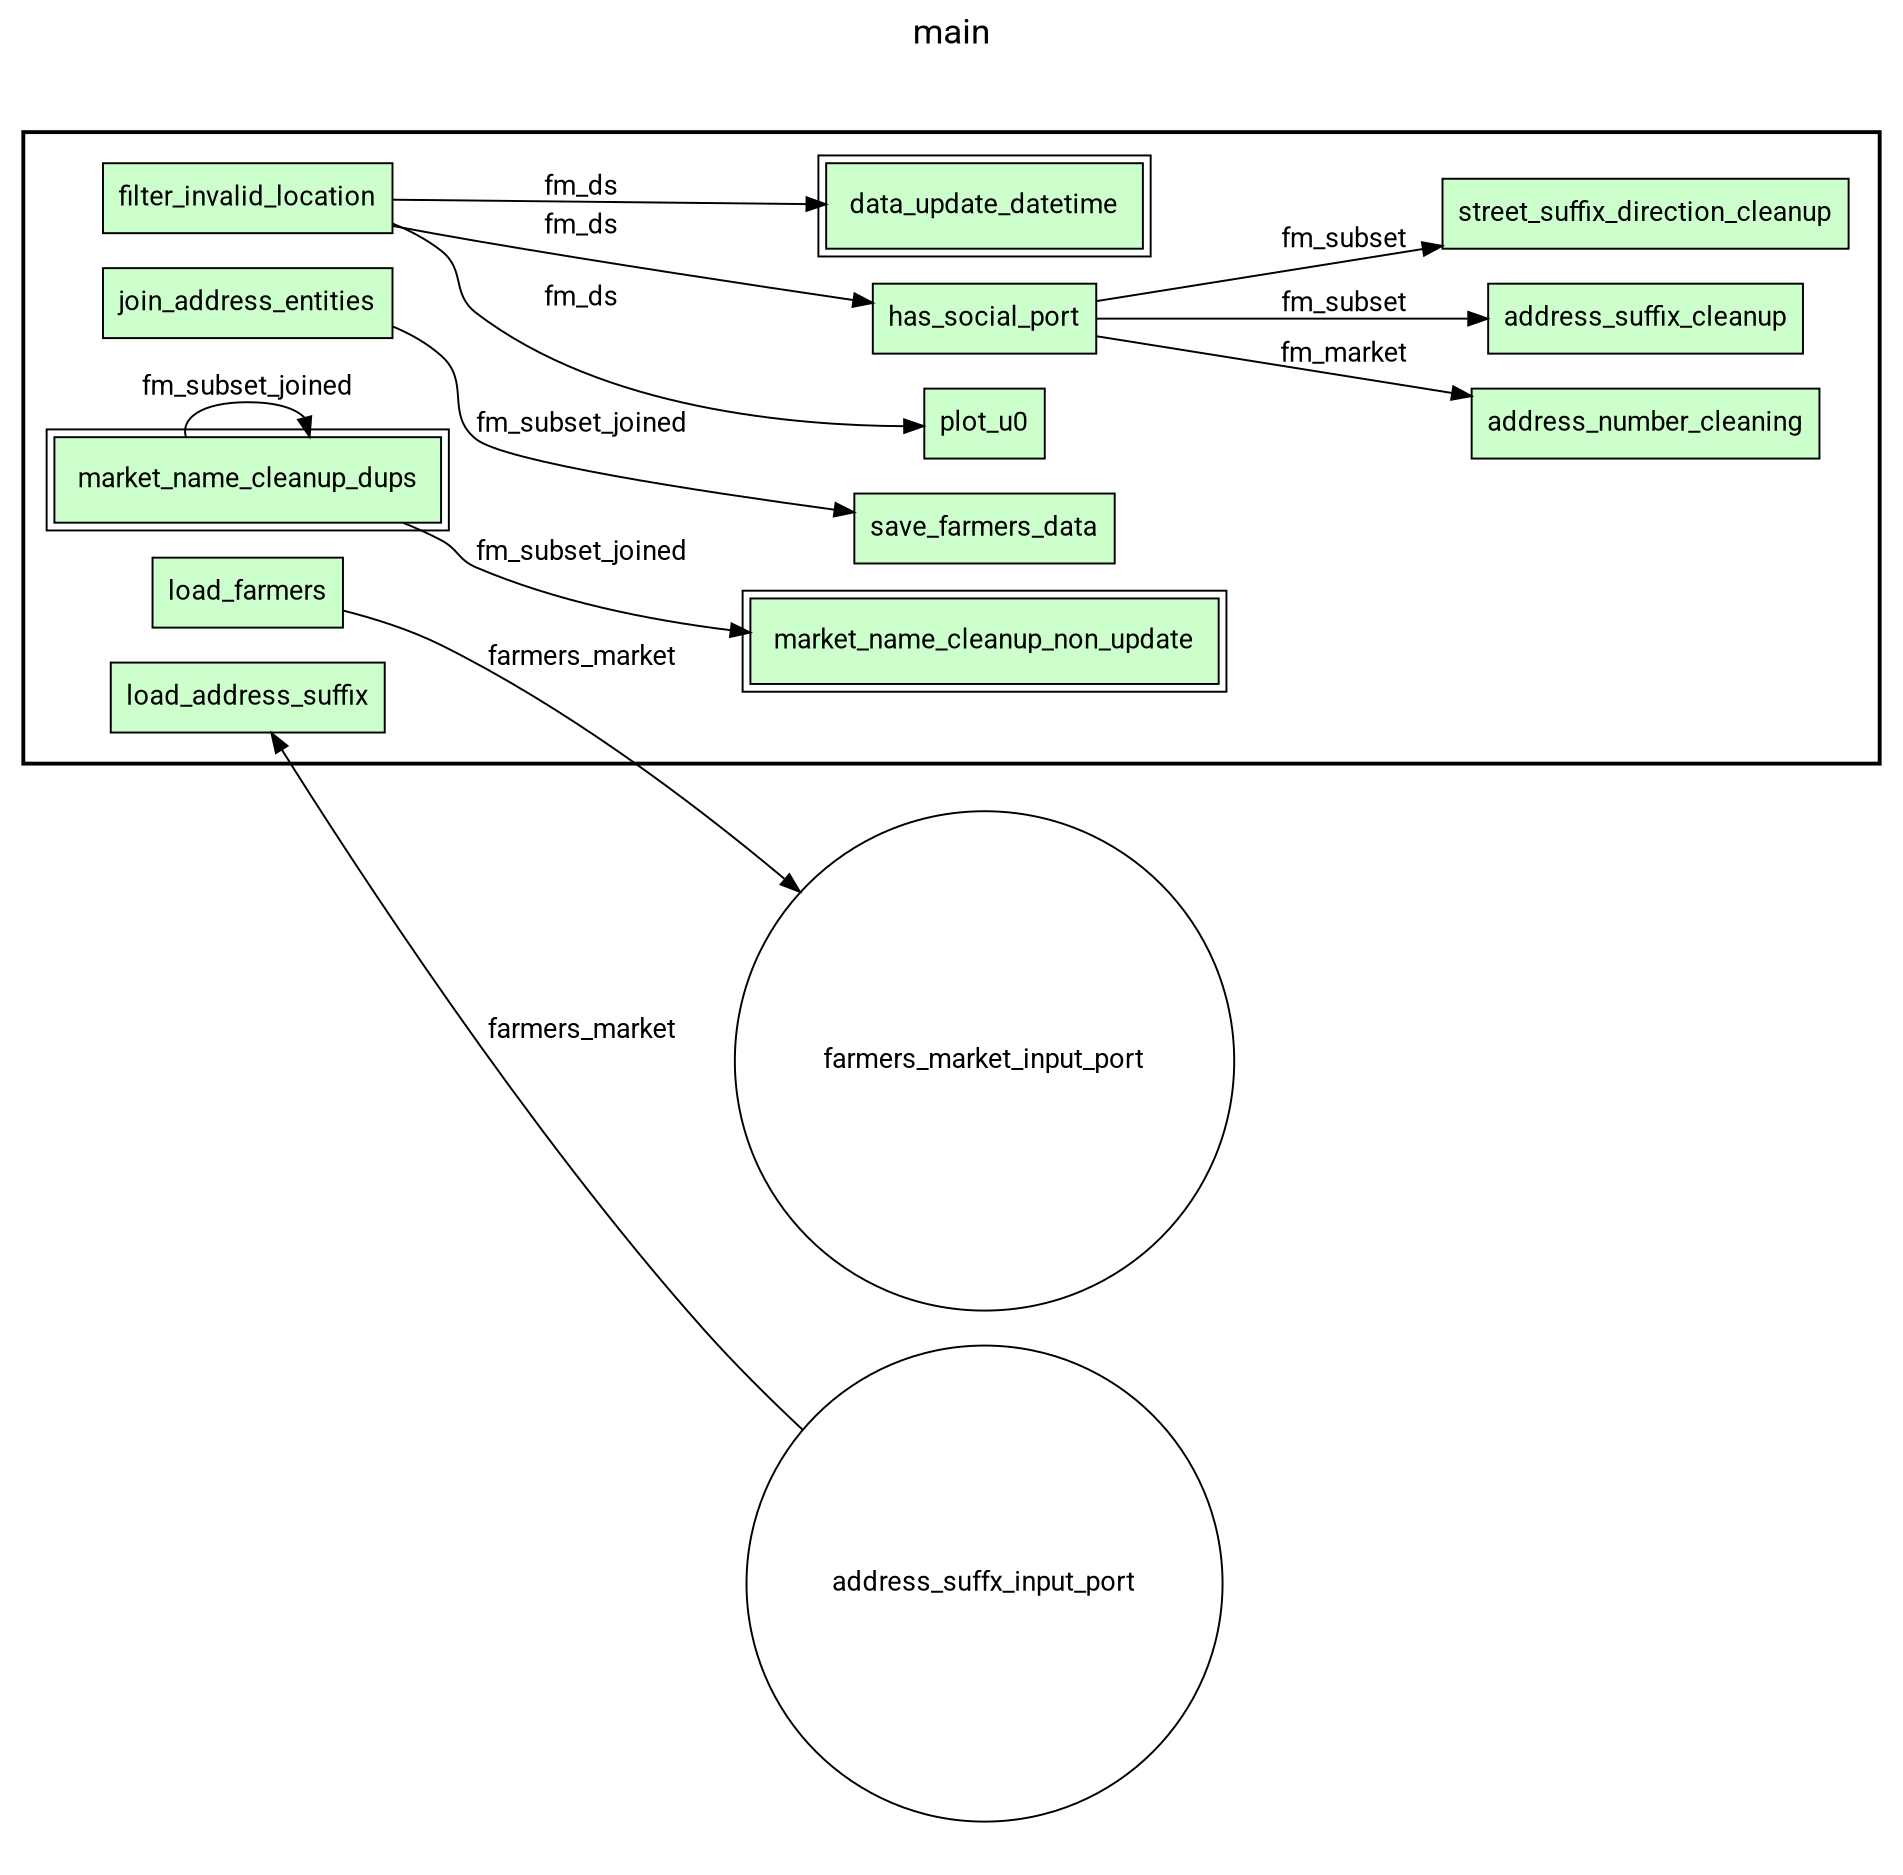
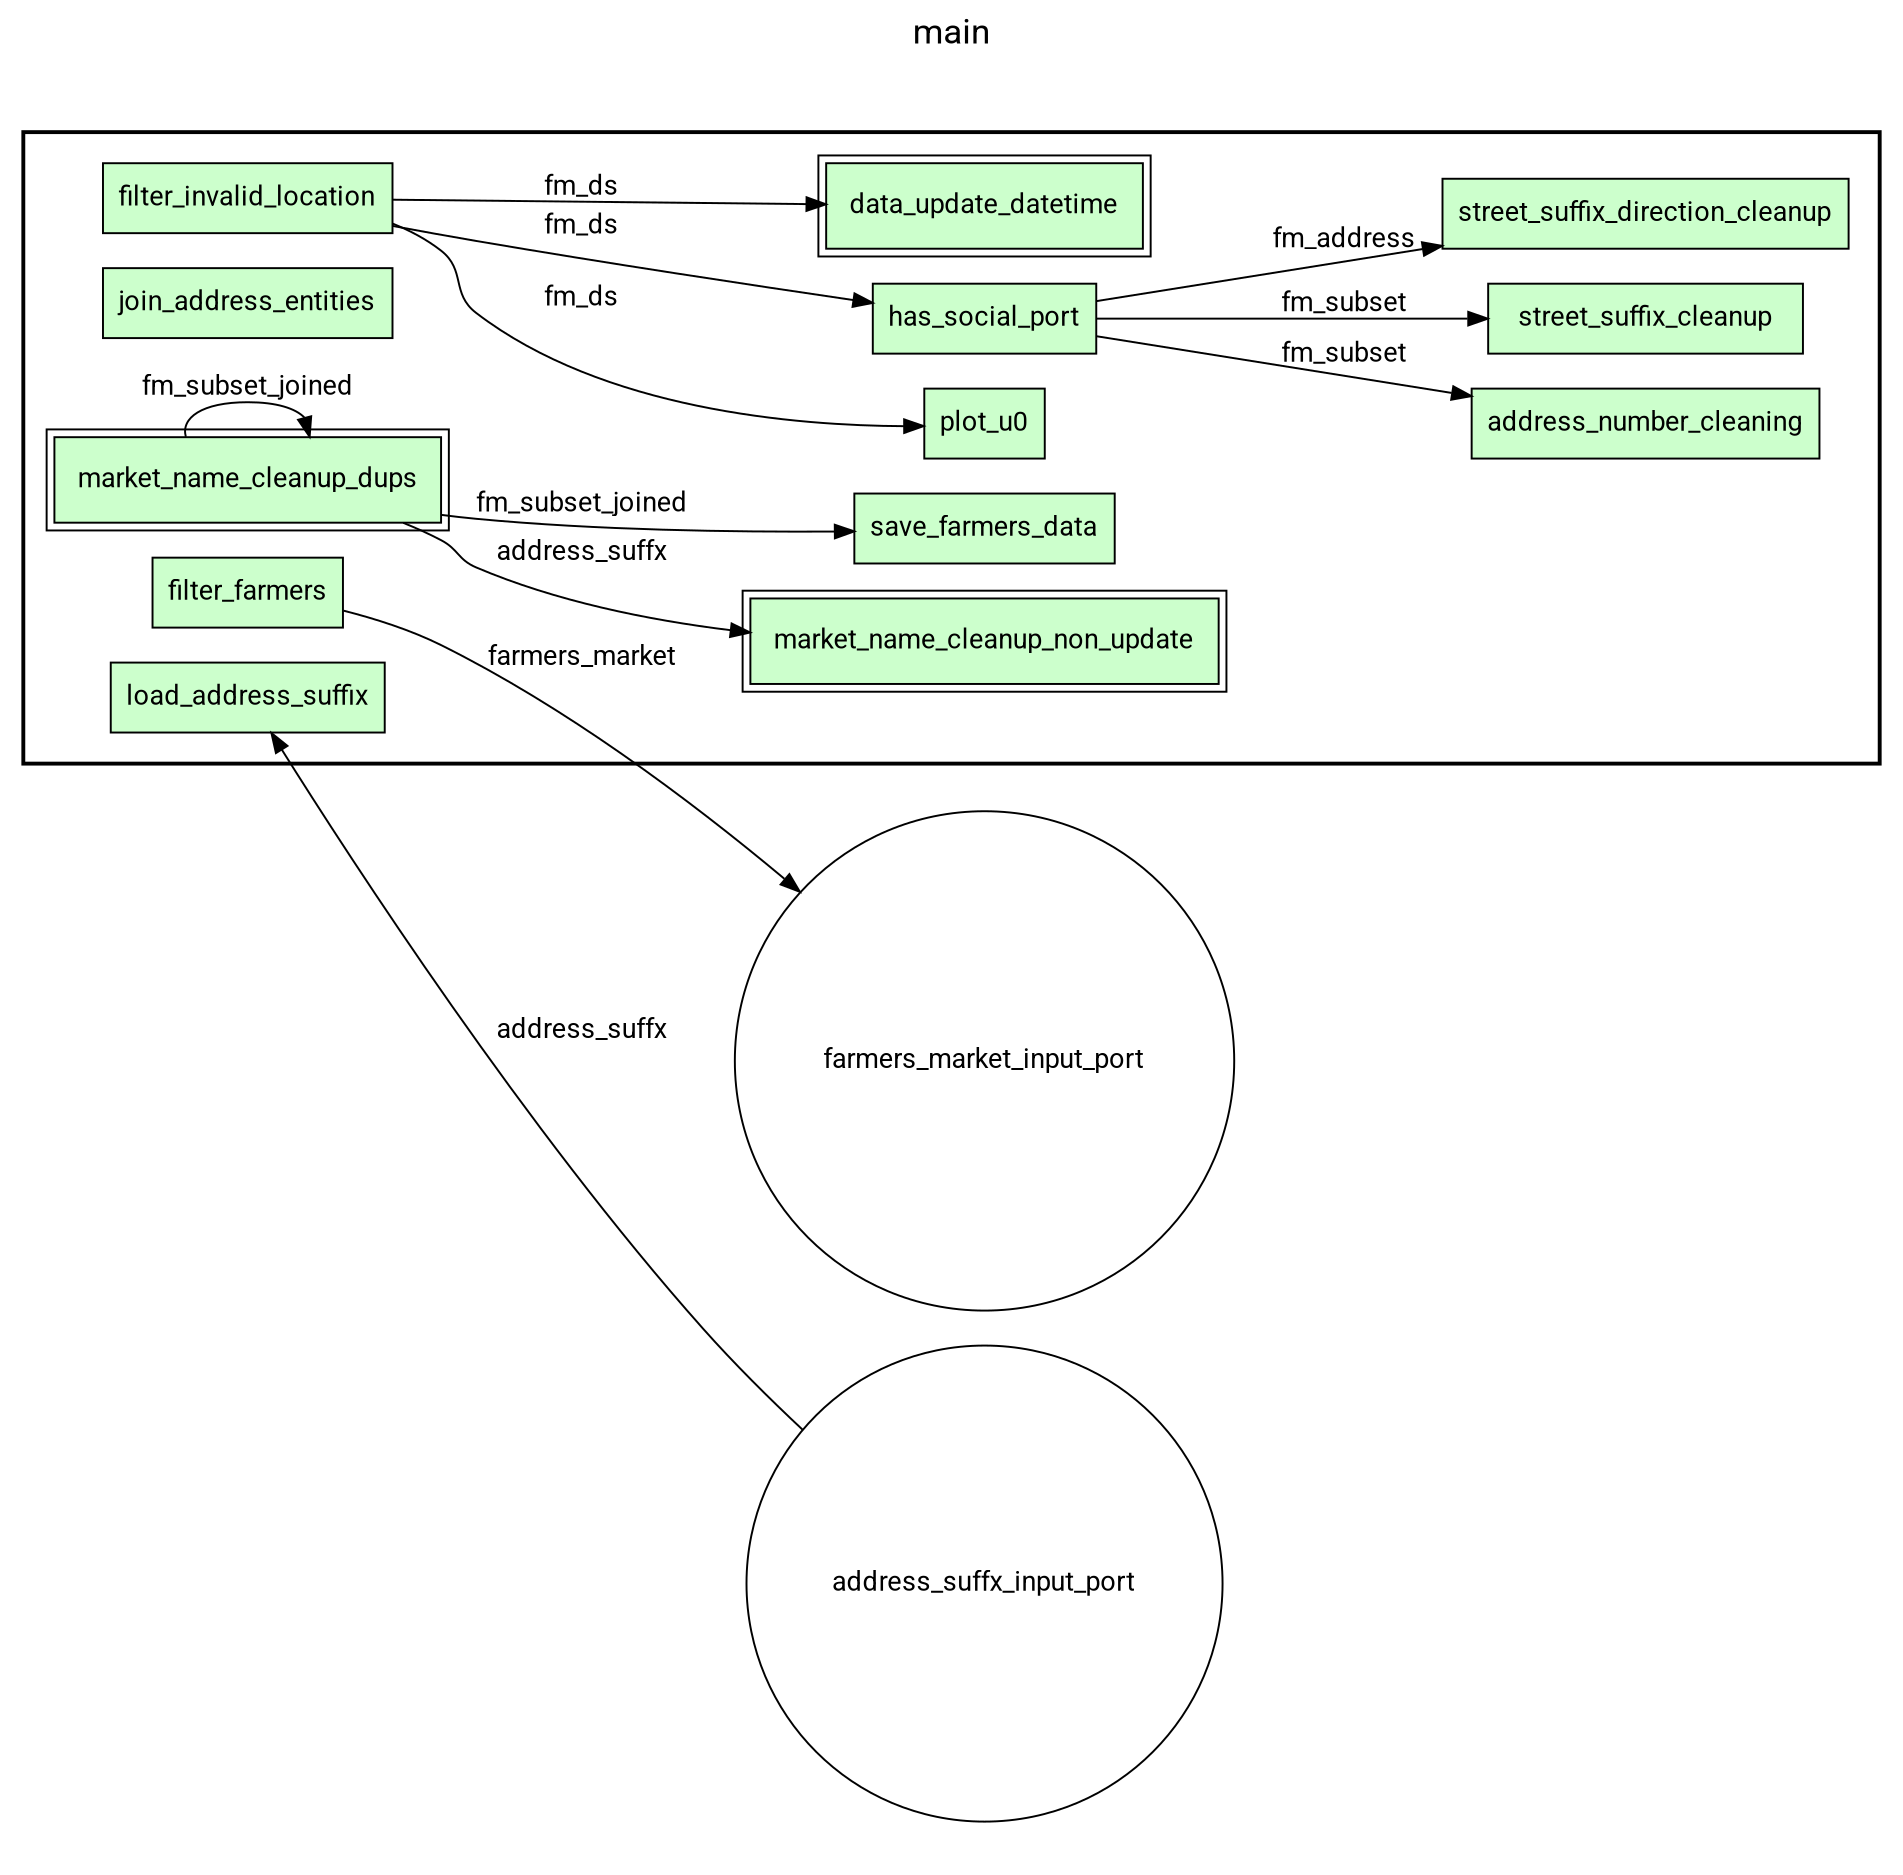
edge "has_social_port" -> "street_suffix_direction_cleanup": label "fm_subset" -> "fm_address"
node "address_suffix_cleanup": label "address_suffix_cleanup" -> "street_suffix_cleanup"
edge "has_social_port" -> "address_number_cleaning": label "fm_market" -> "fm_subset"
edge "join_address_entities" -> "save_farmers_data": now "market_name_cleanup_dups" -> "save_farmers_data"
edge "market_name_cleanup_dups" -> "market_name_cleanup_non_update": label "fm_subset_joined" -> "address_suffx"
node "load_farmers": label "load_farmers" -> "filter_farmers"
edge "address_suffx_input_port" -> "load_address_suffix": label "farmers_market" -> "address_suffx"
